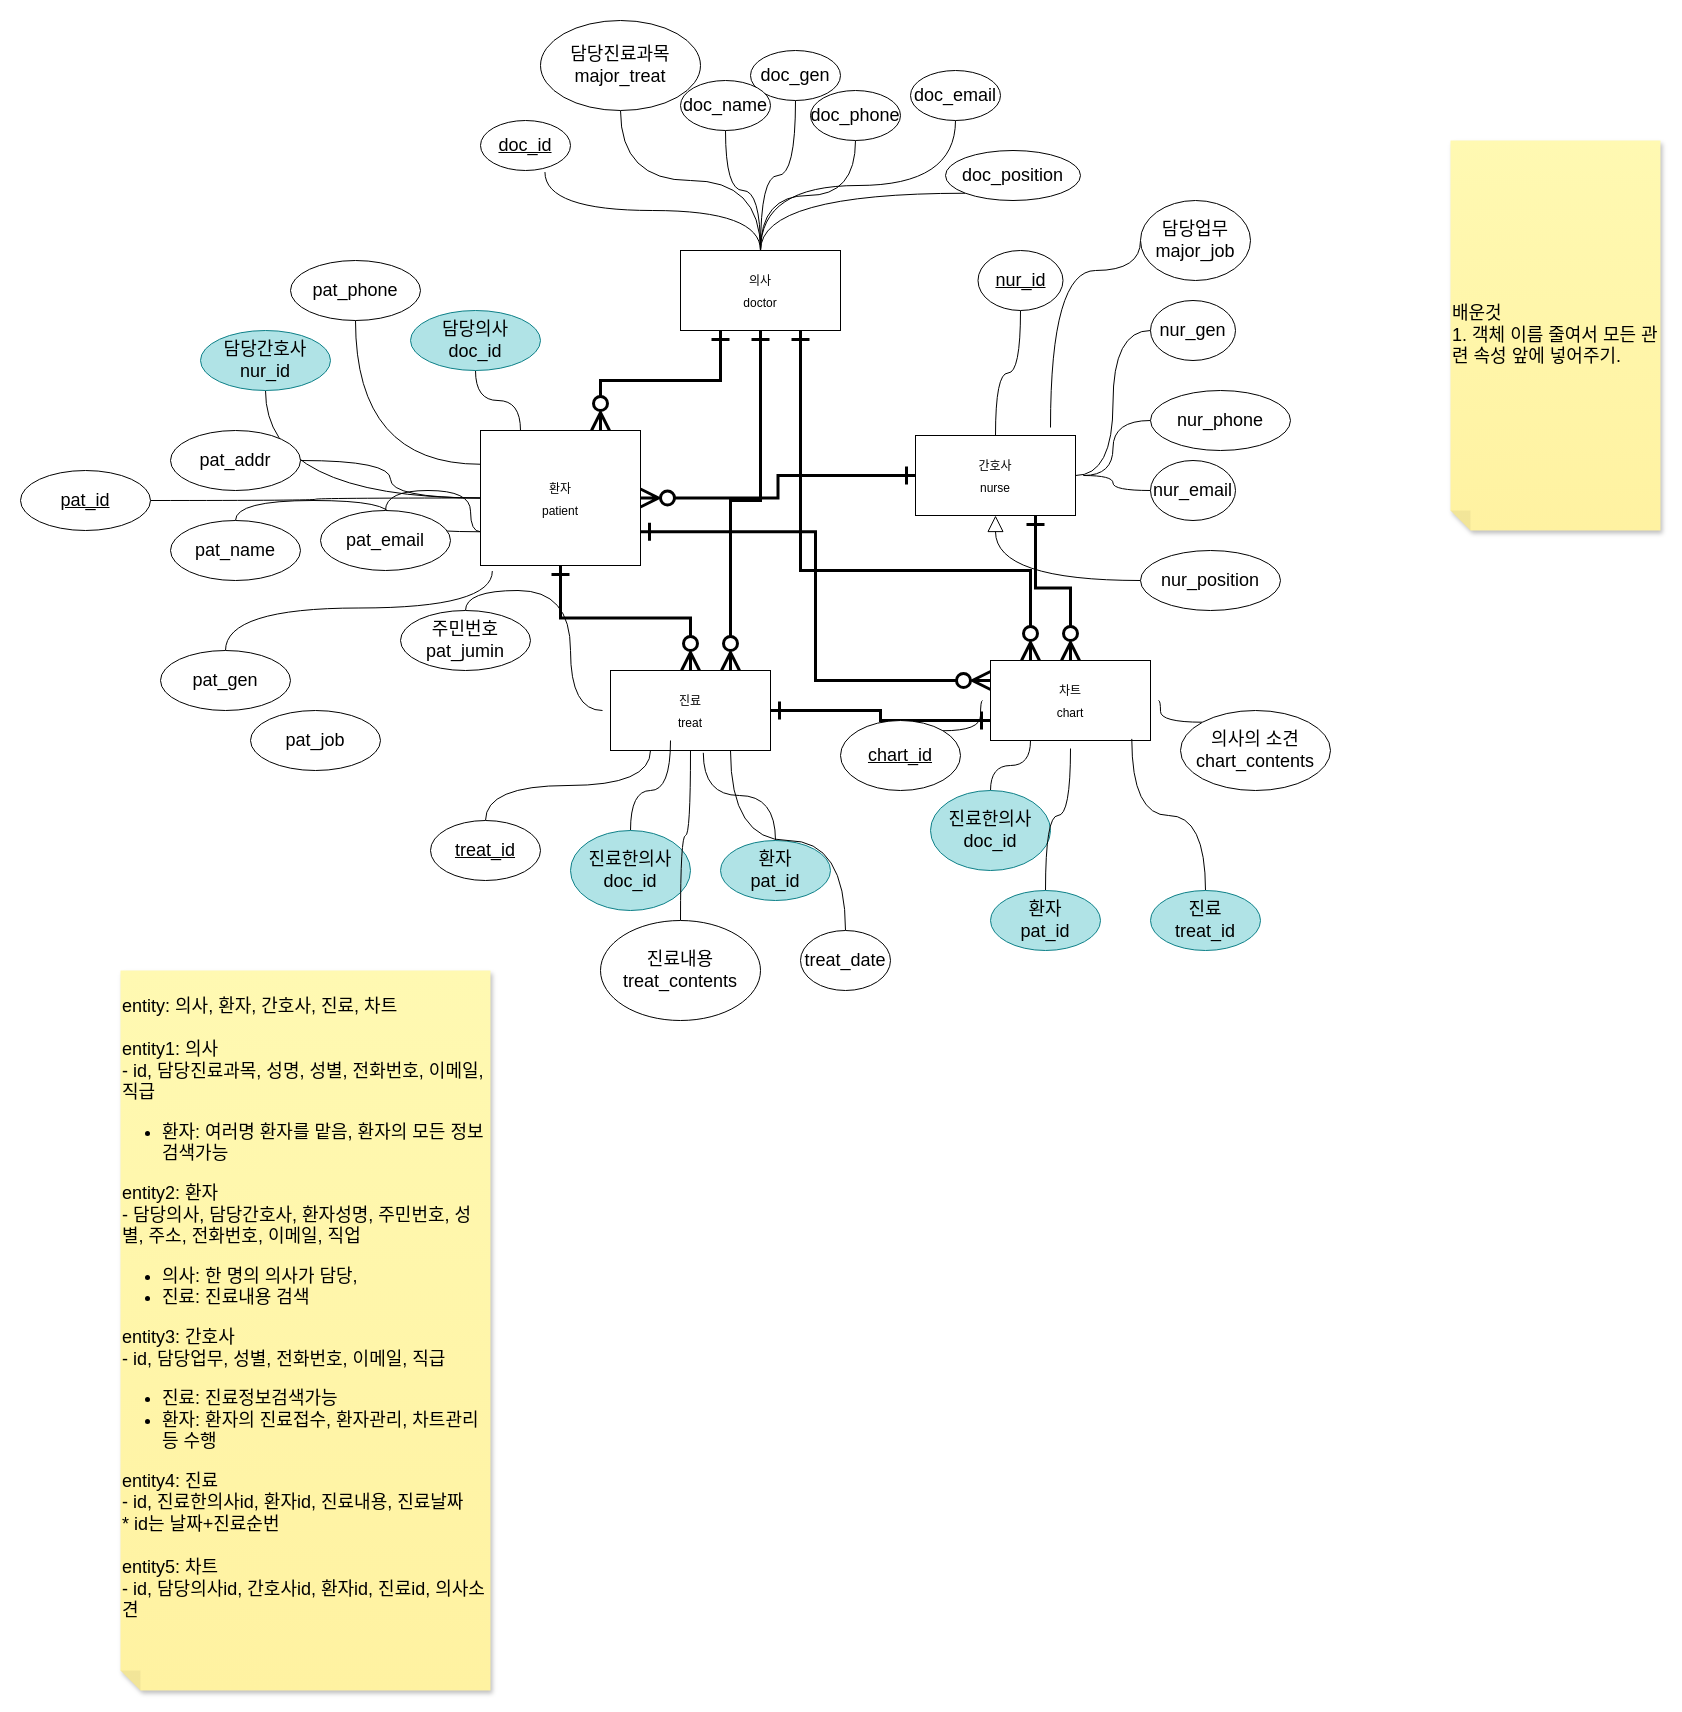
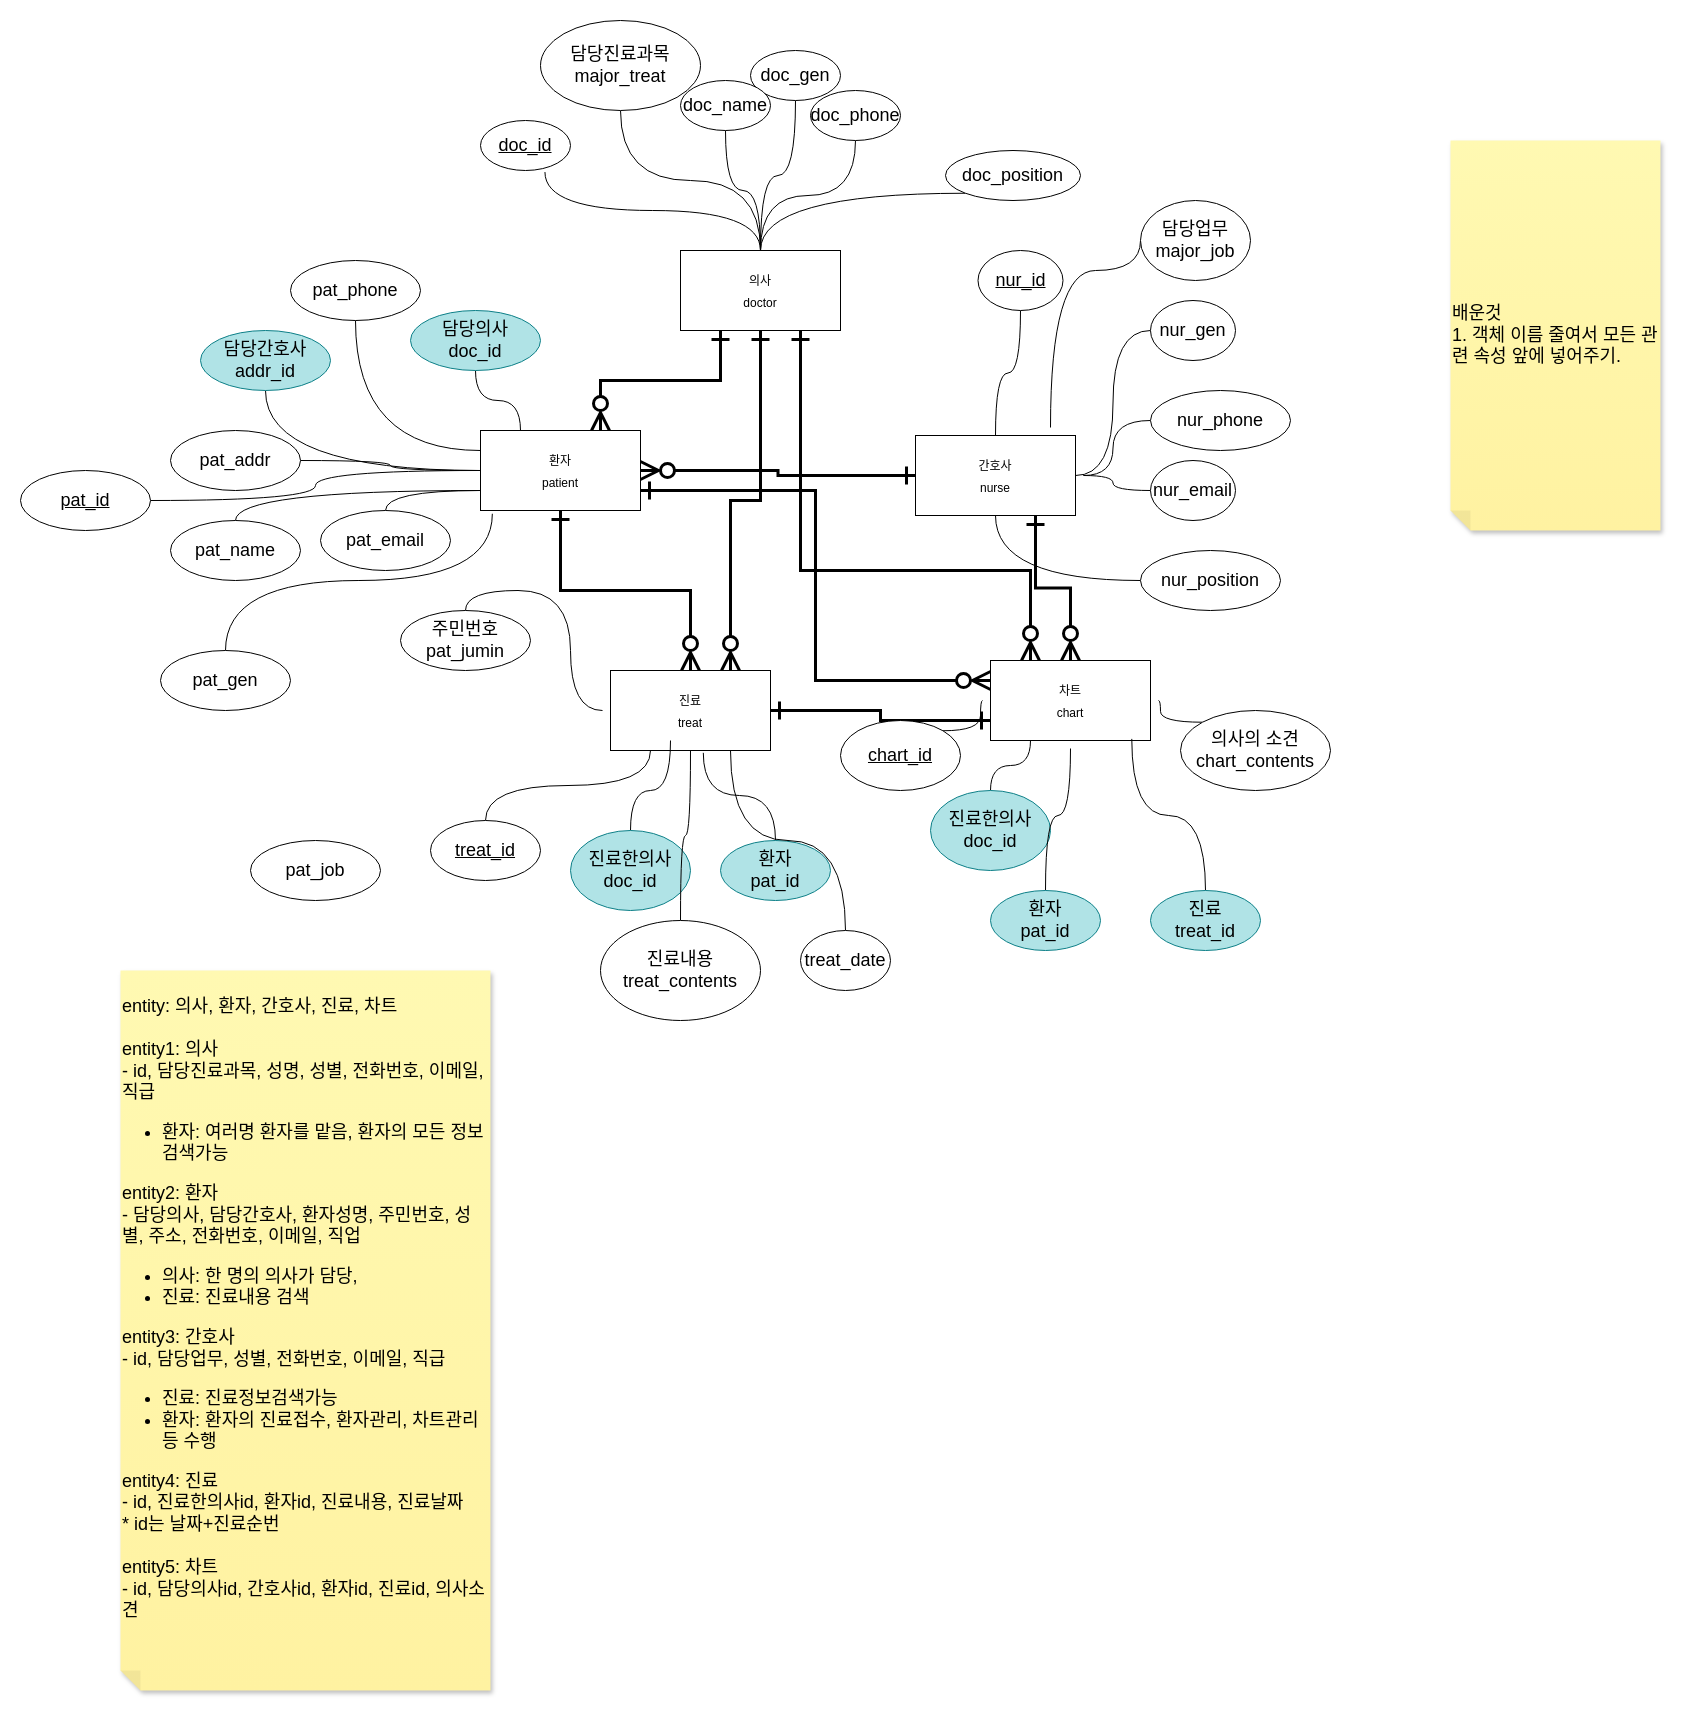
node "doc_email": removed
edge "doc_email" -- "의사 doctor": removed
node "담당간호사 nur_id": label "담당간호사 nur_id" -> "담당간호사 addr_id"
node "환자patient": size 160x135 -> 160x80
edge "nur_position" -> "간호사nurse": arrowhead block -> none
node "pat_job": moved (316, 741) -> (316, 871)
